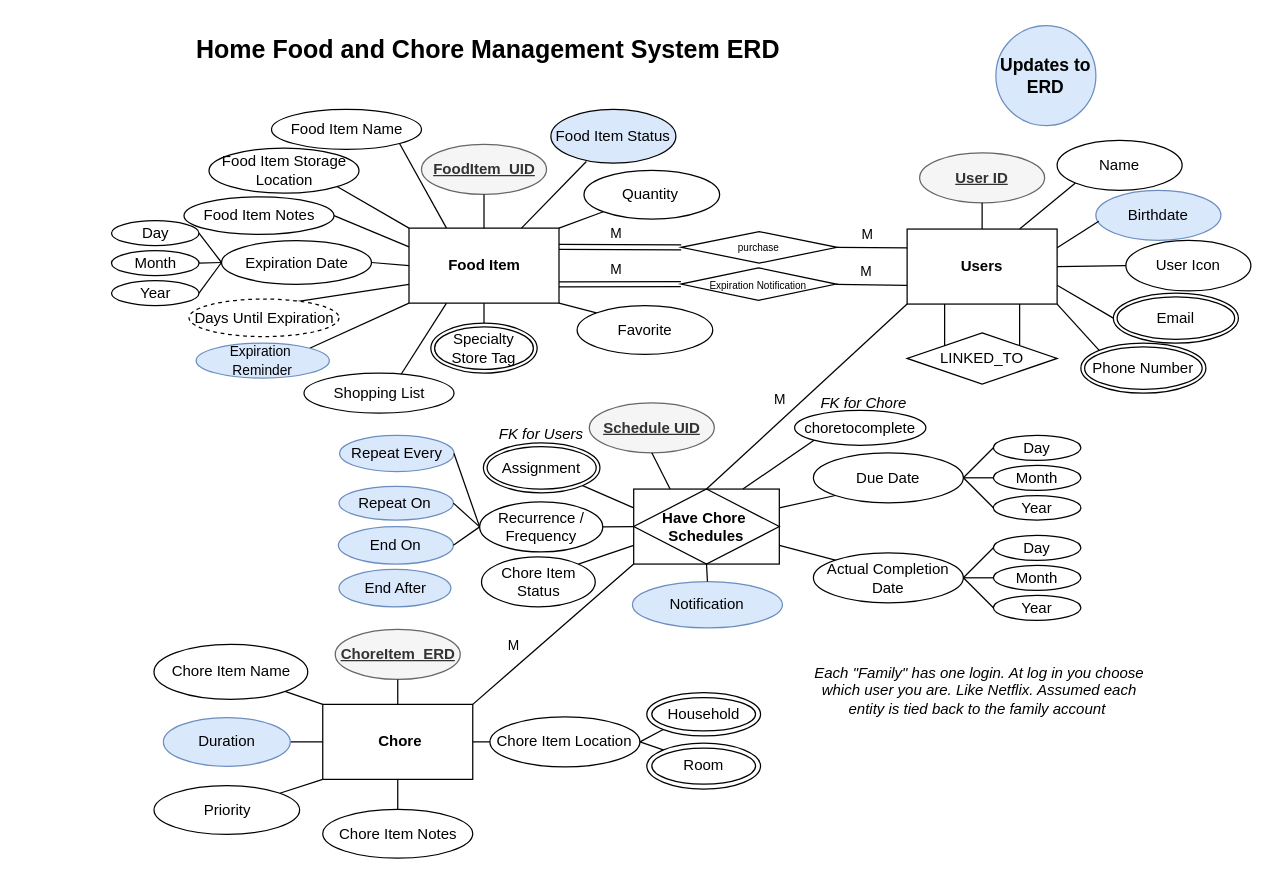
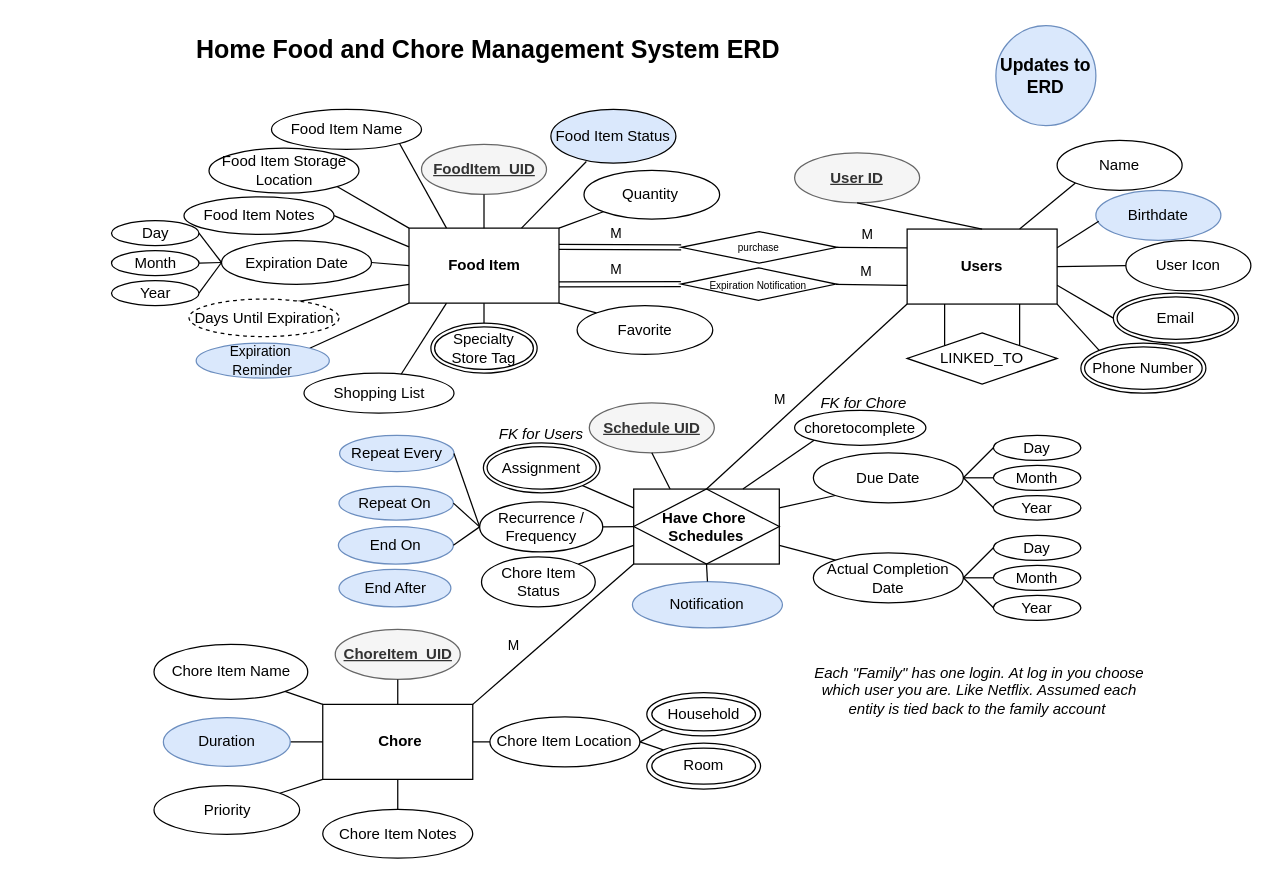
node "User ID": moved (982, 178) -> (857, 178)
node "ChoreItem_ERD": label "ChoreItem_ERD" -> "ChoreItem_UID"
